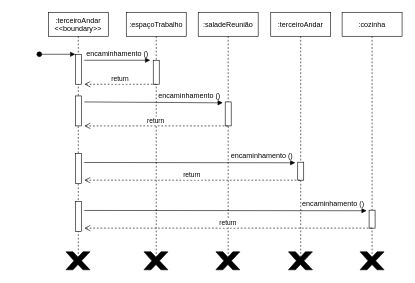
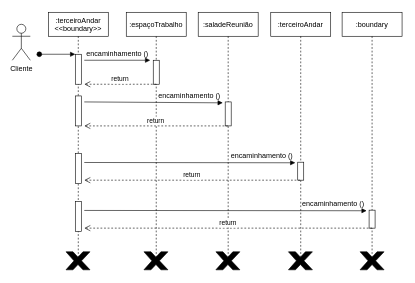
node ":cozinha": label ":cozinha" -> ":boundary"
node "Cliente": added
